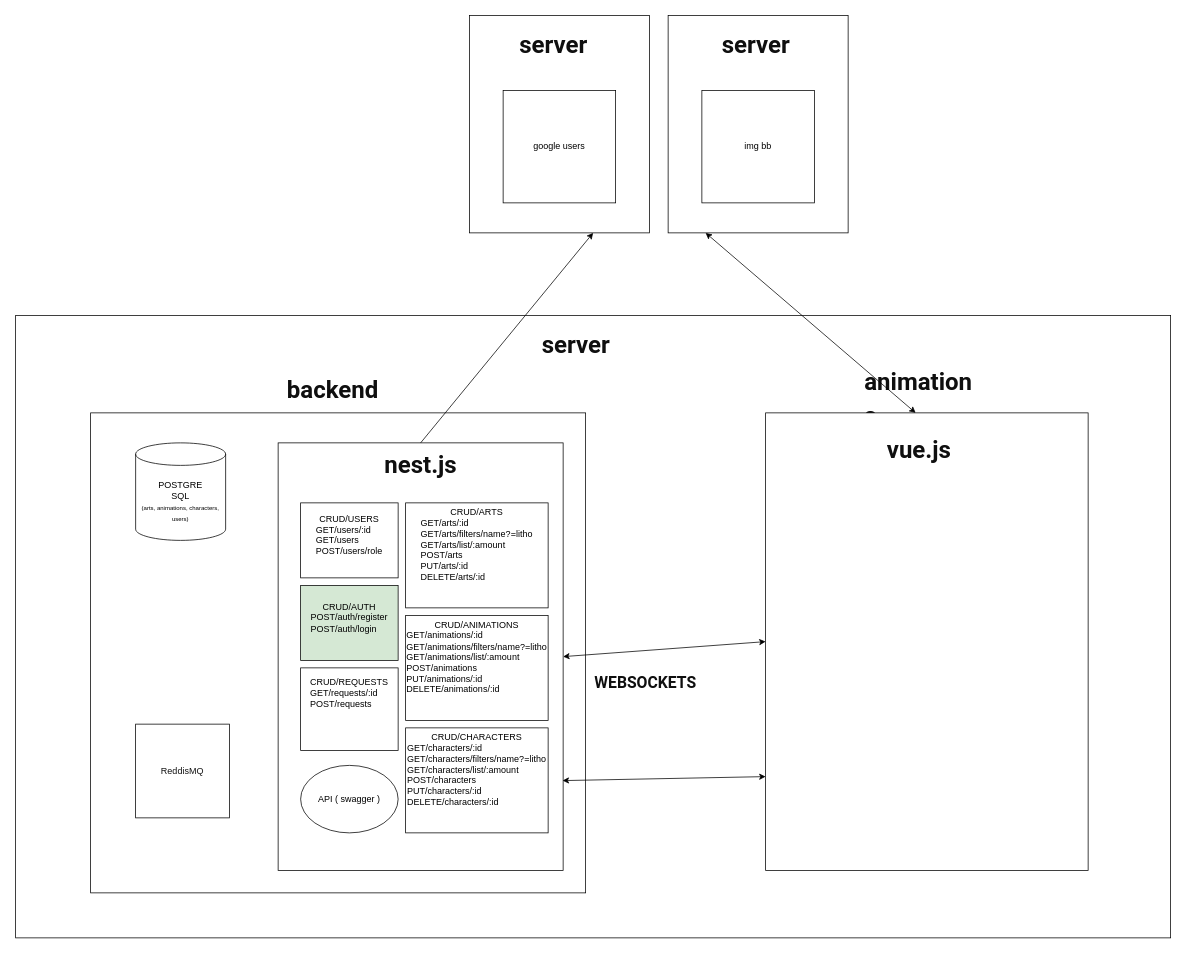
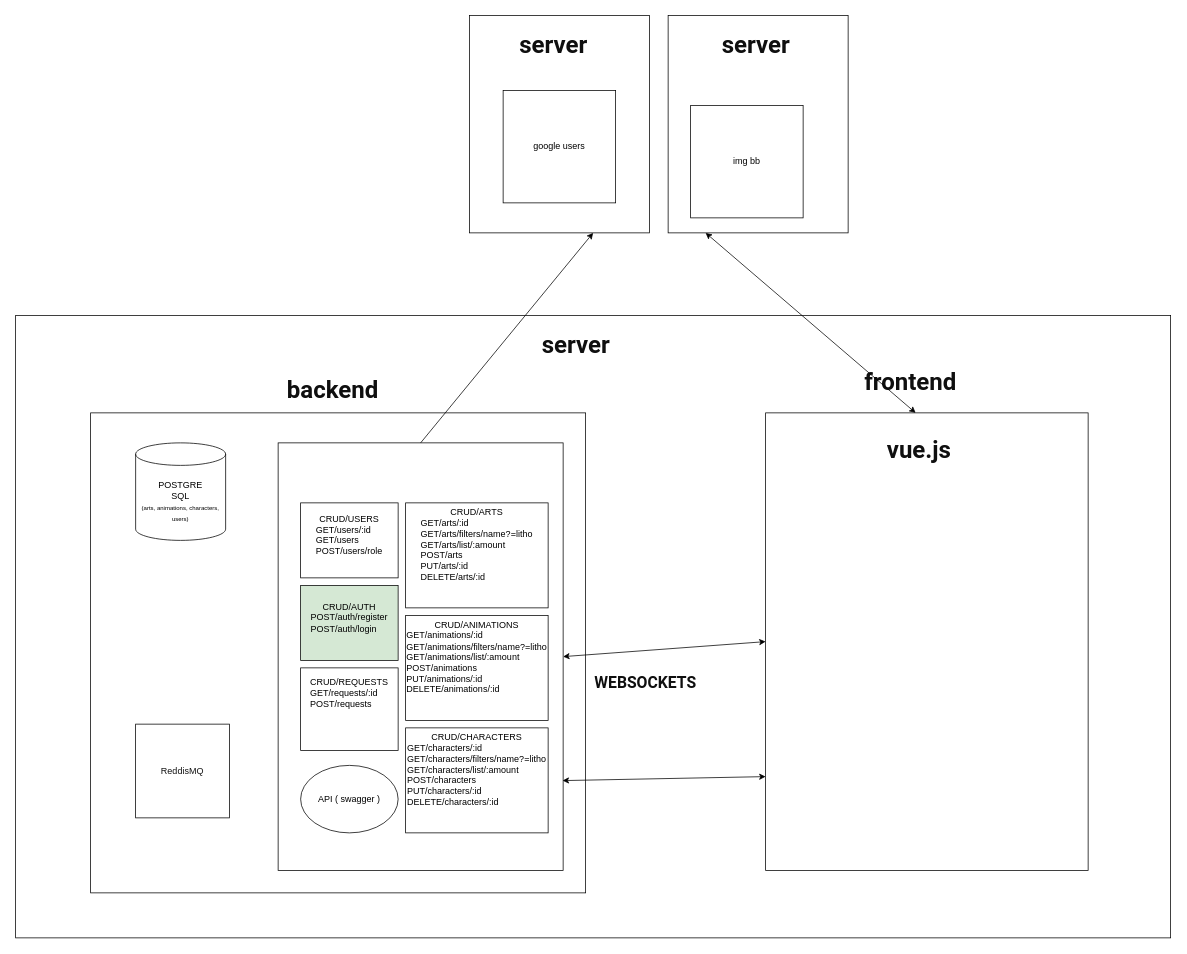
node "img bb": moved (758, 147) -> (747, 162)
node "animations": label "animations" -> "frontend"
node "nest.js": removed
